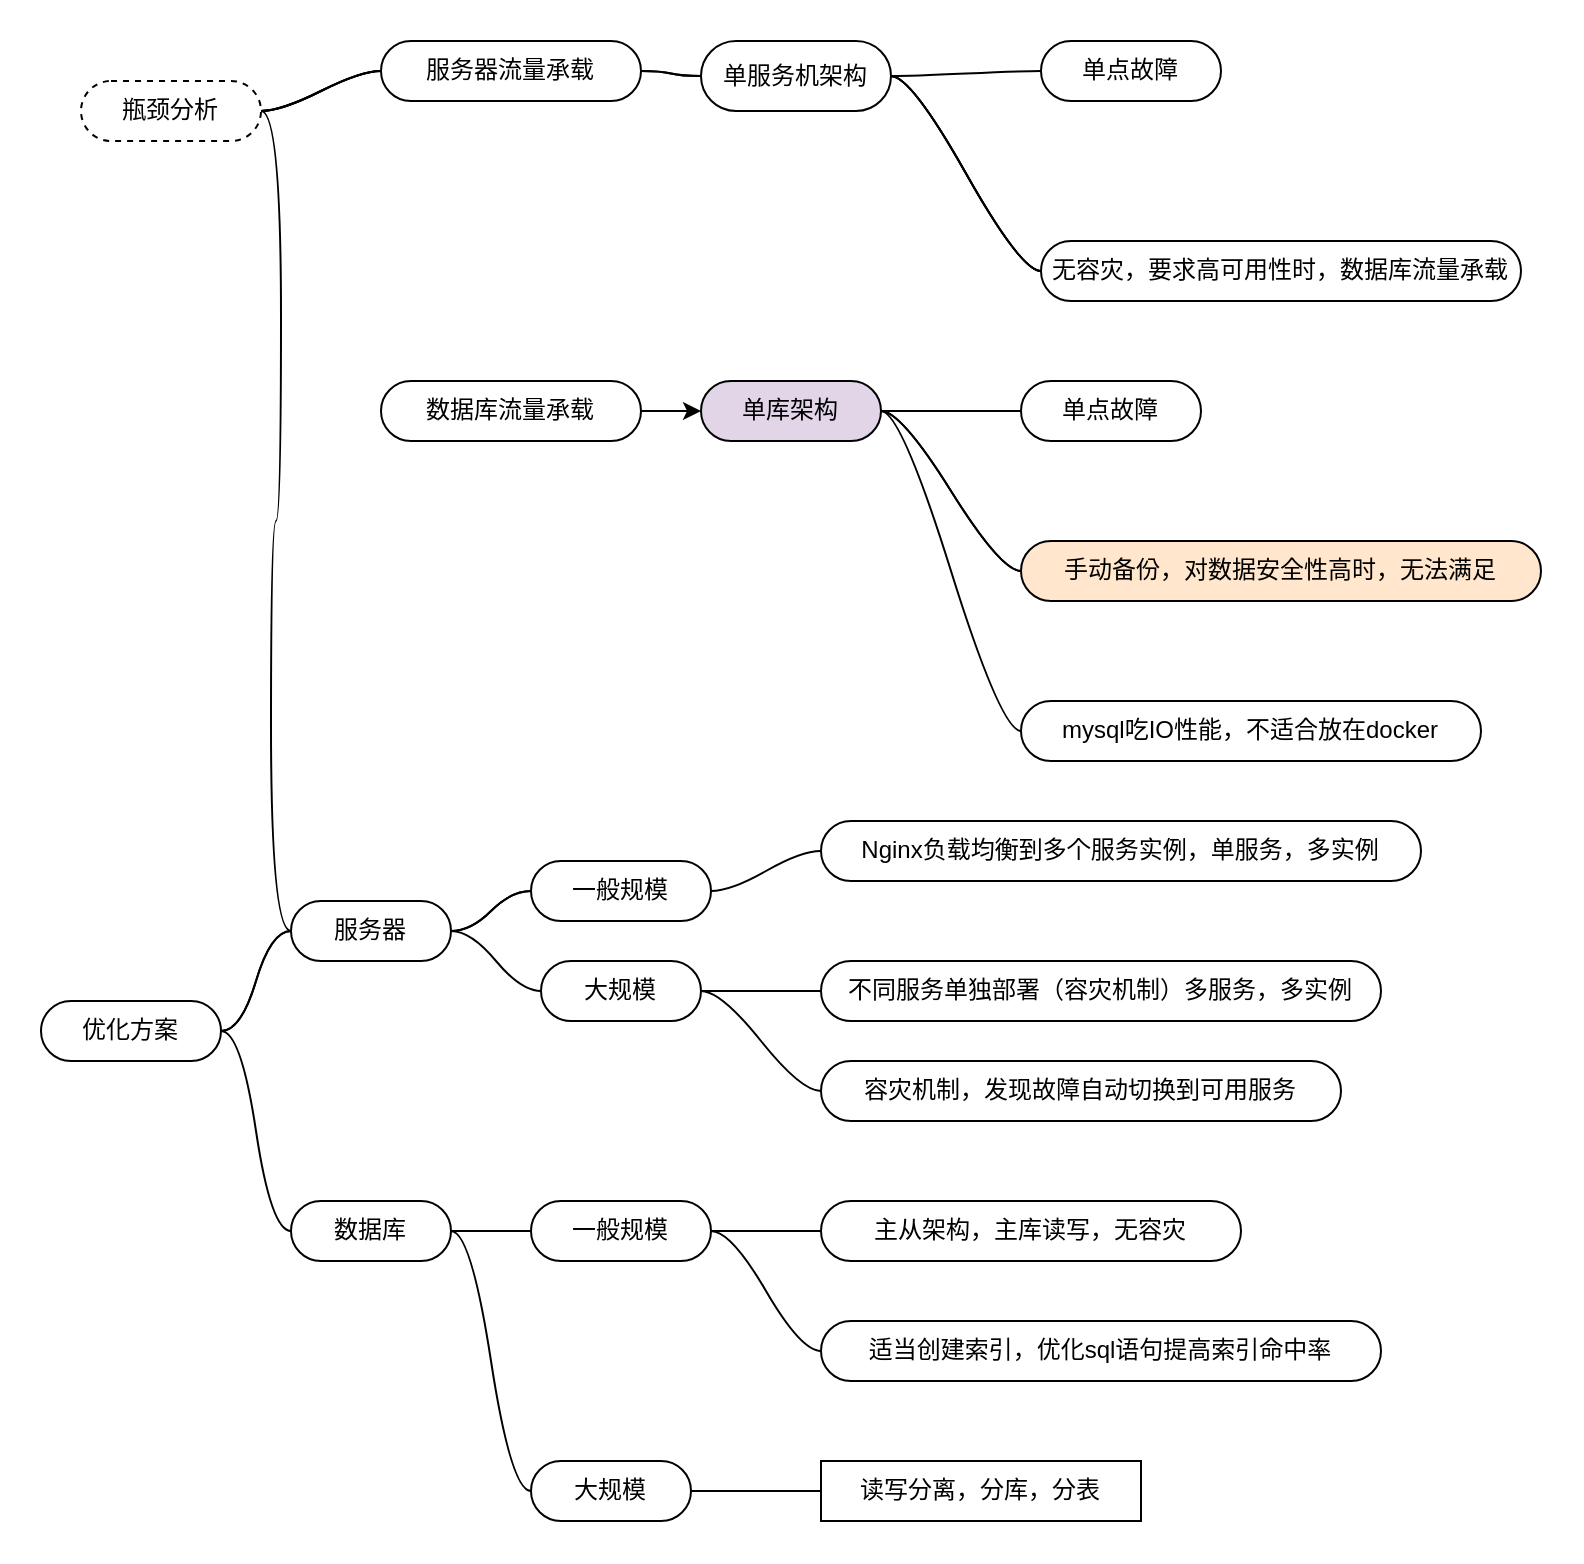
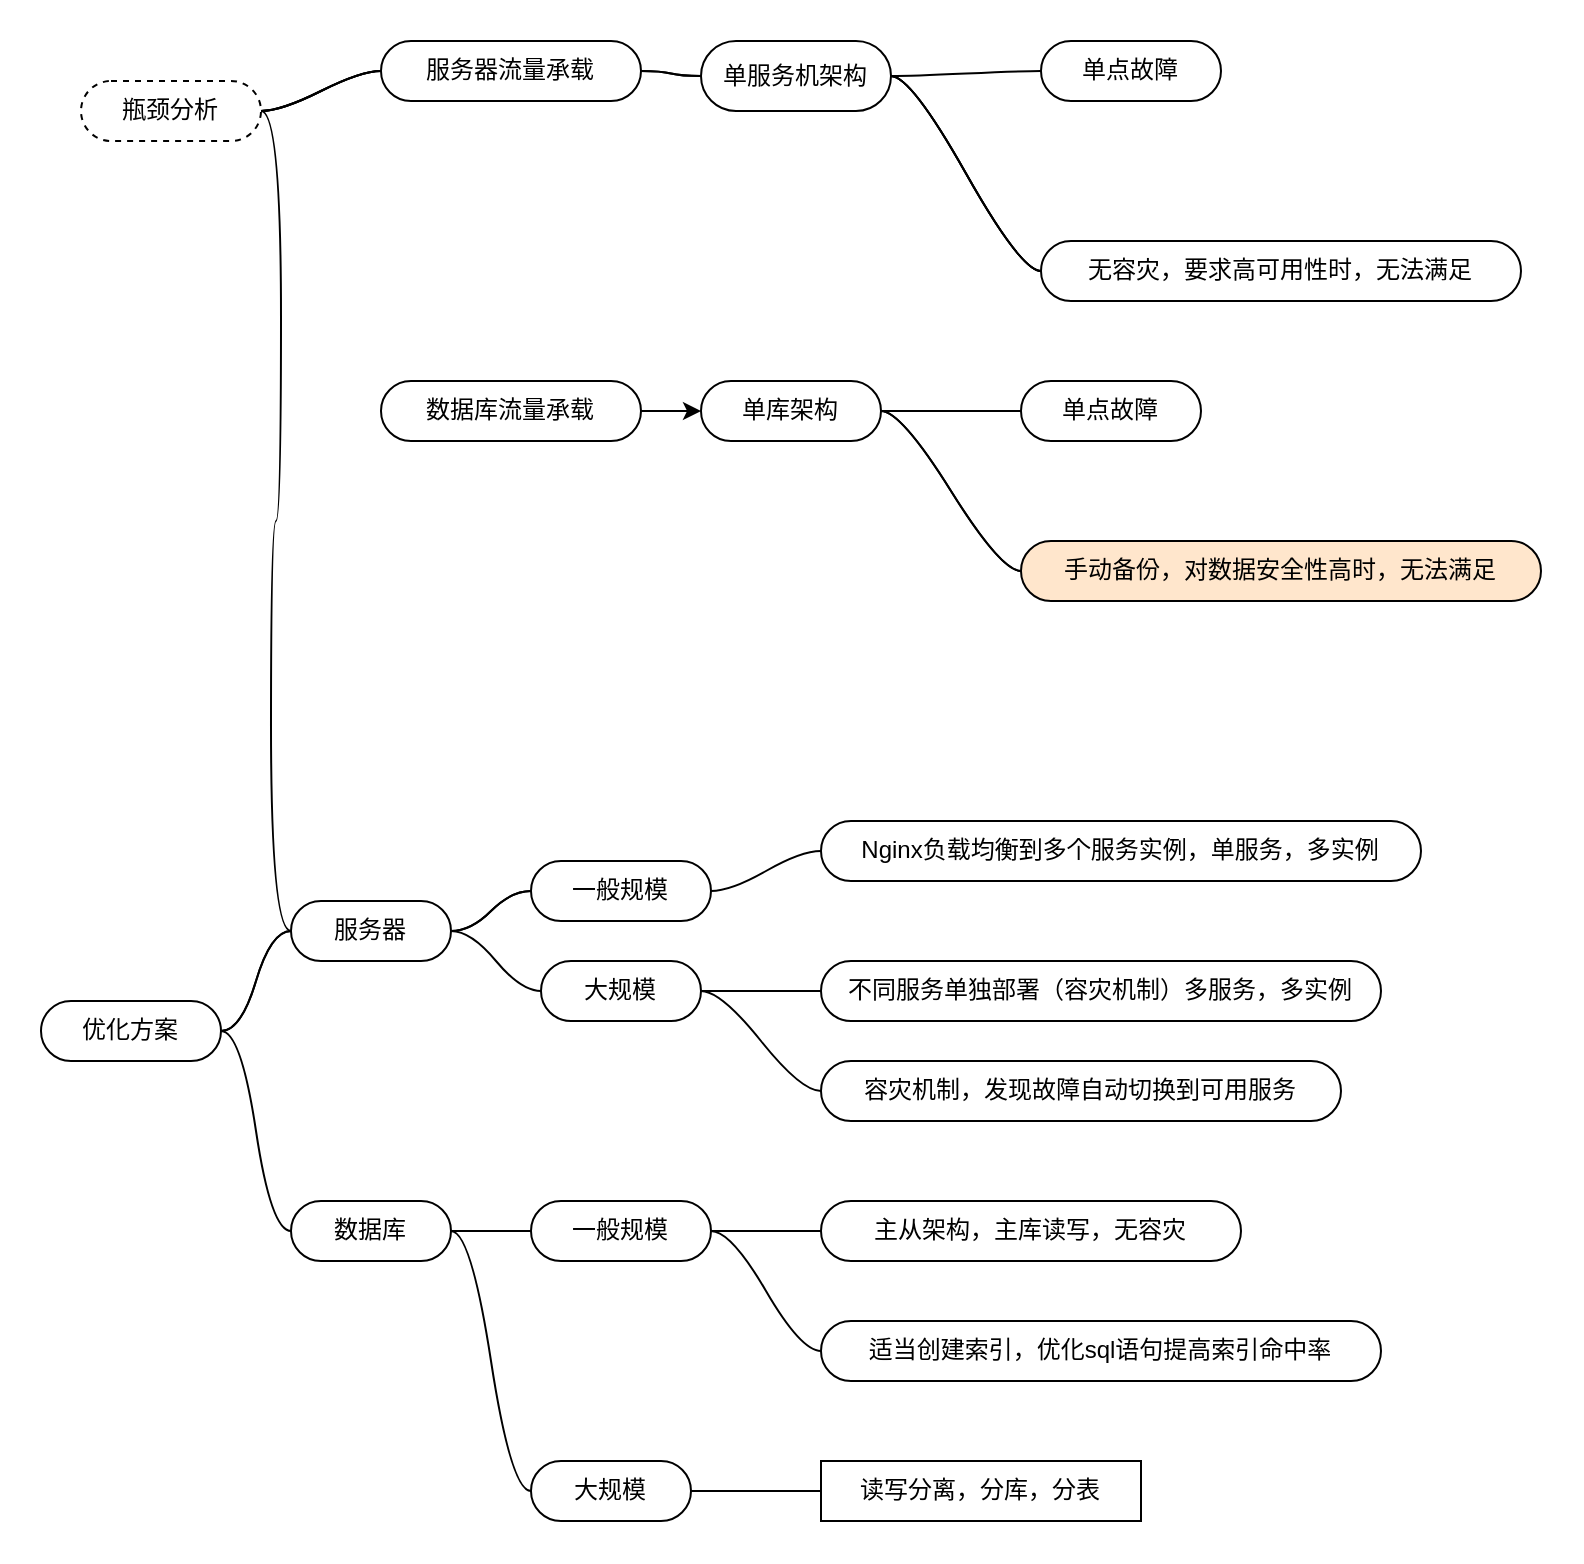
node "无容灾，要求高可用性时，数据库流量承载": label "无容灾，要求高可用性时，数据库流量承载" -> "无容灾，要求高可用性时，无法满足"
node "单库架构": fillcolor #e1d5e7 -> #ffffff
edge "单库架构" -- "mysql吃IO性能，不适合放在docker": removed
node "mysql吃IO性能，不适合放在docker": removed
